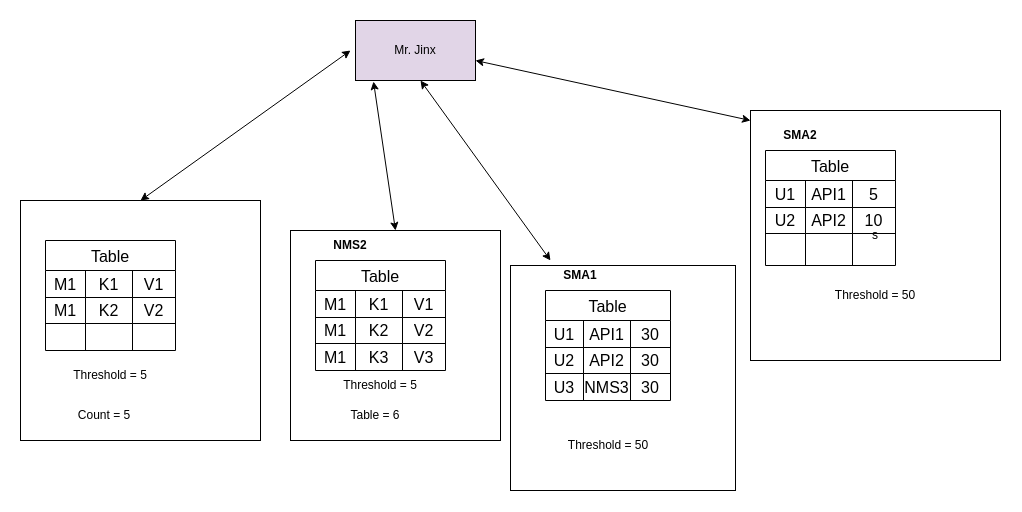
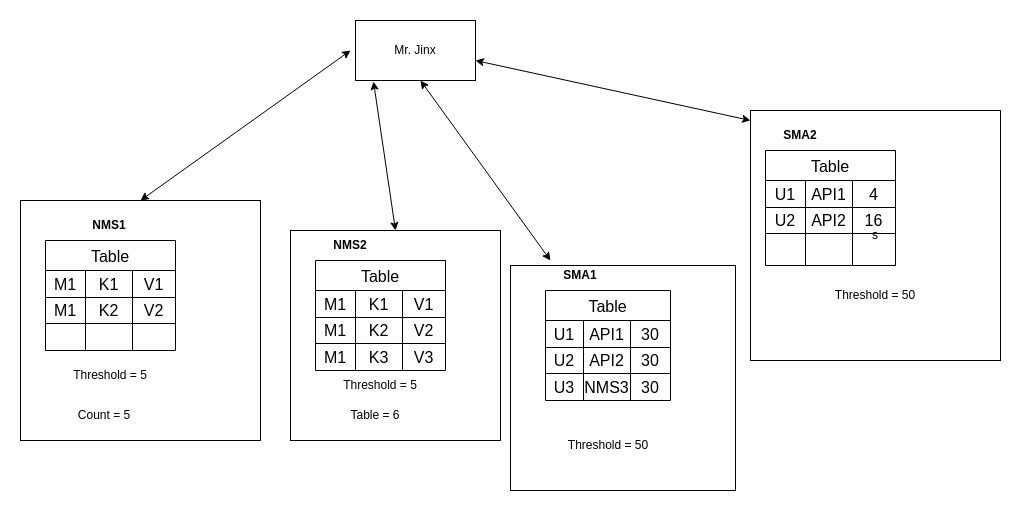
node "Mr. Jinx": fillcolor #e1d5e7 -> #ffffff
node "5": label "5" -> "4"
node "10": label "10" -> "16"
node "NMS1": added
